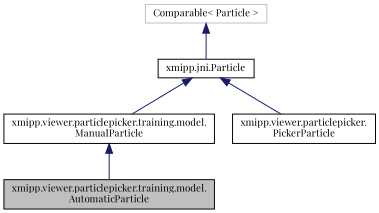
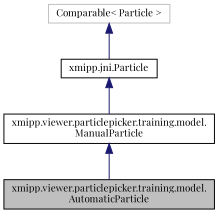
node "xmipp.viewer.particlepicker. PickerParticle": removed
